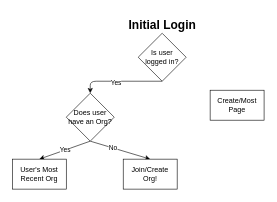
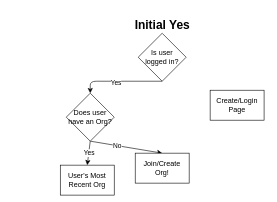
node "Initial Login": label "Initial Login" -> "Initial Yes"
node "Create/Most Page": label "Create/Most Page" -> "Create/Login Page"
node "User's Most Recent Org": moved (39, 174) -> (87, 180)
node "Join/Create Org!": moved (150, 174) -> (162, 168)
